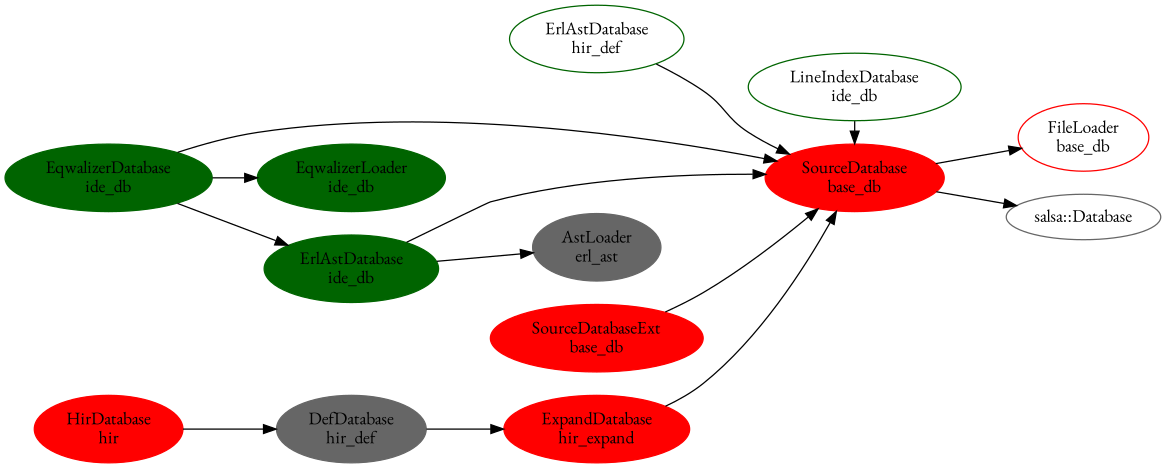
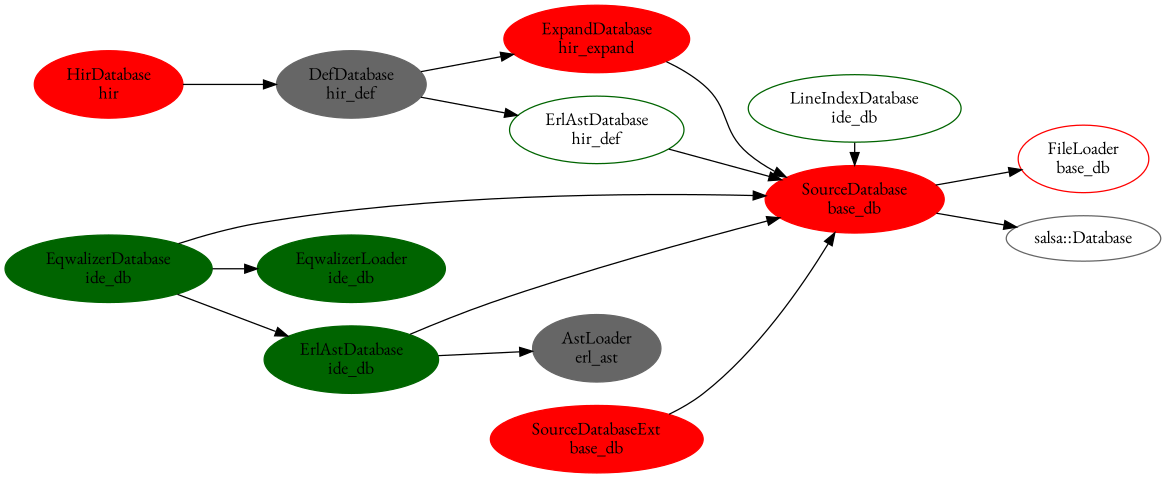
edge "DefDatabase hir_def" -> "ErlAstDatabase hir_def": added
